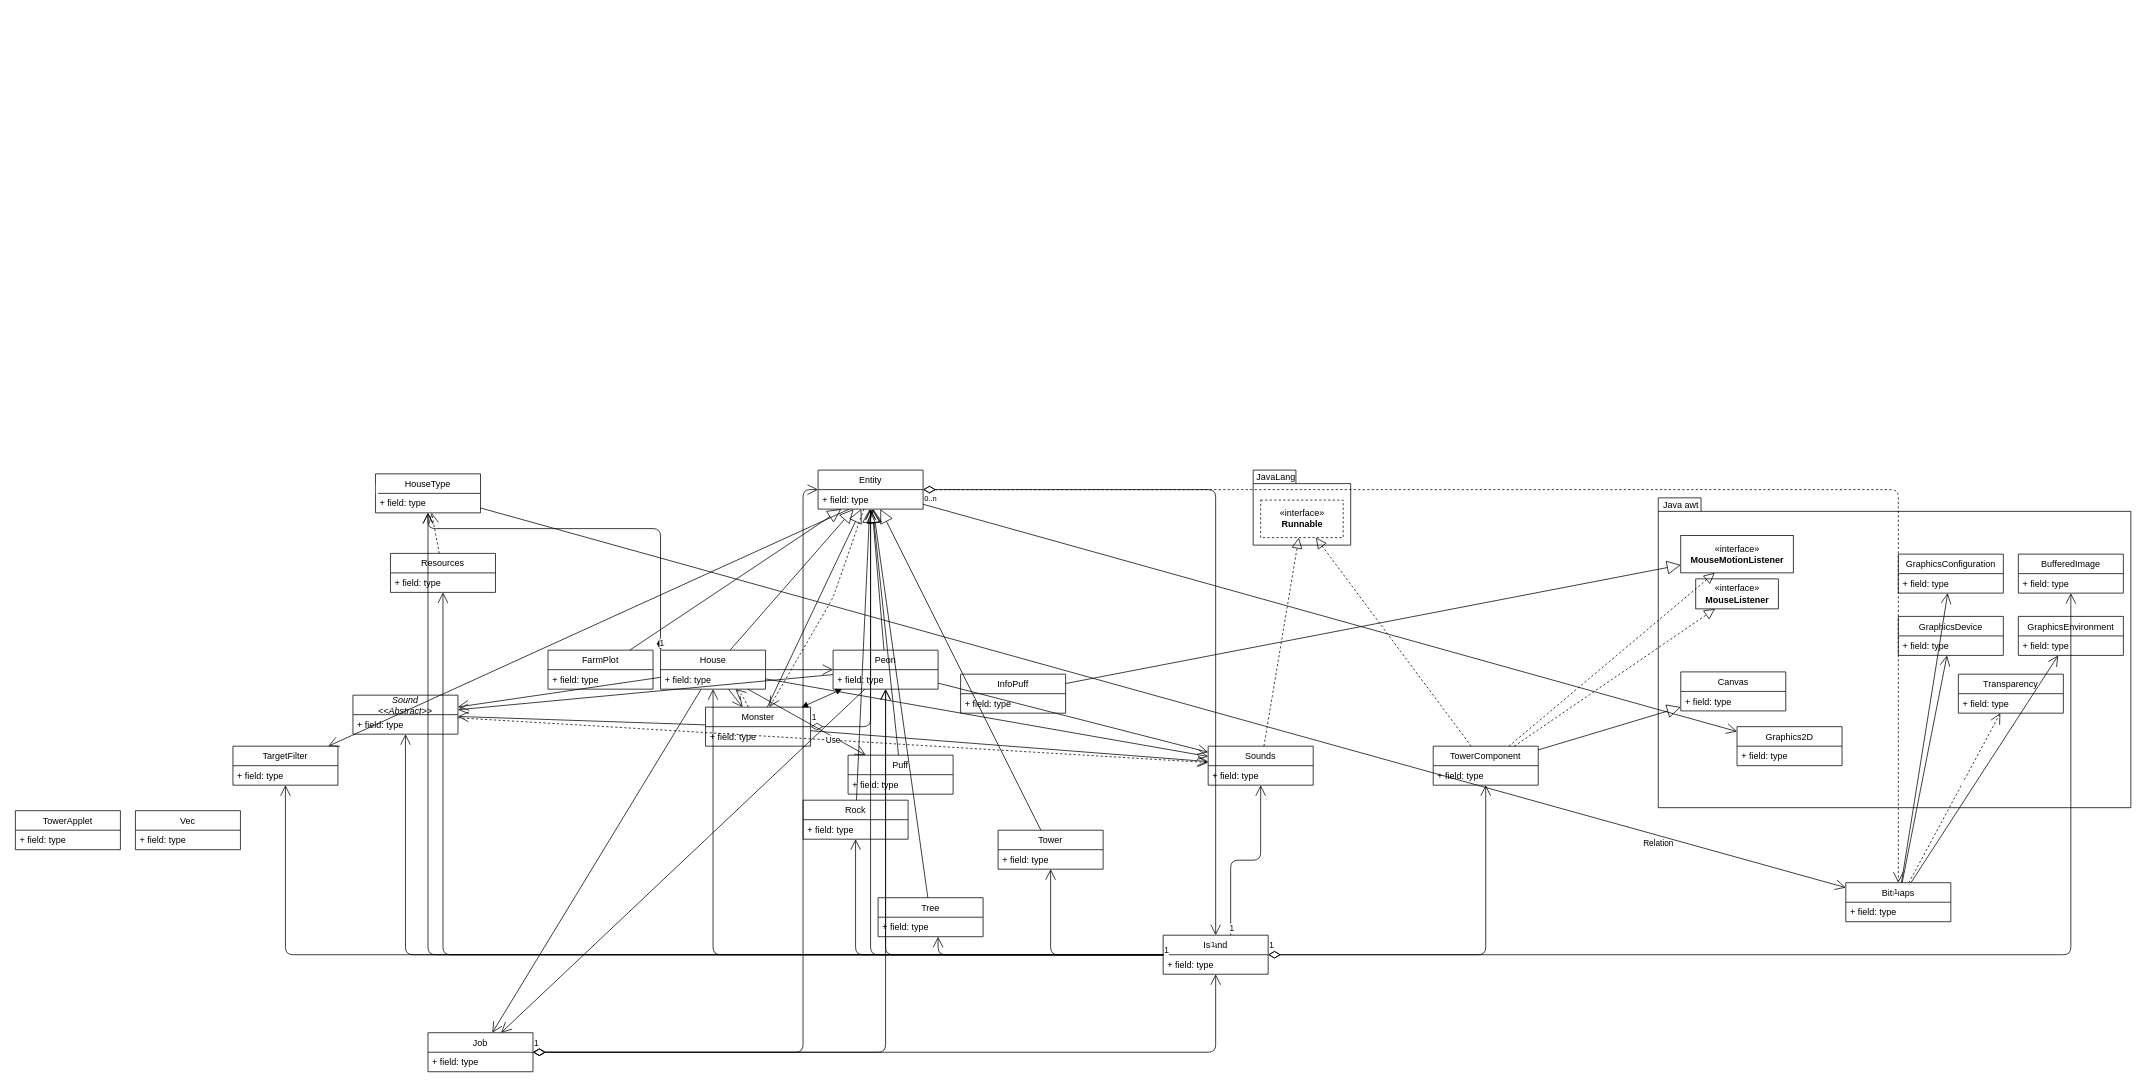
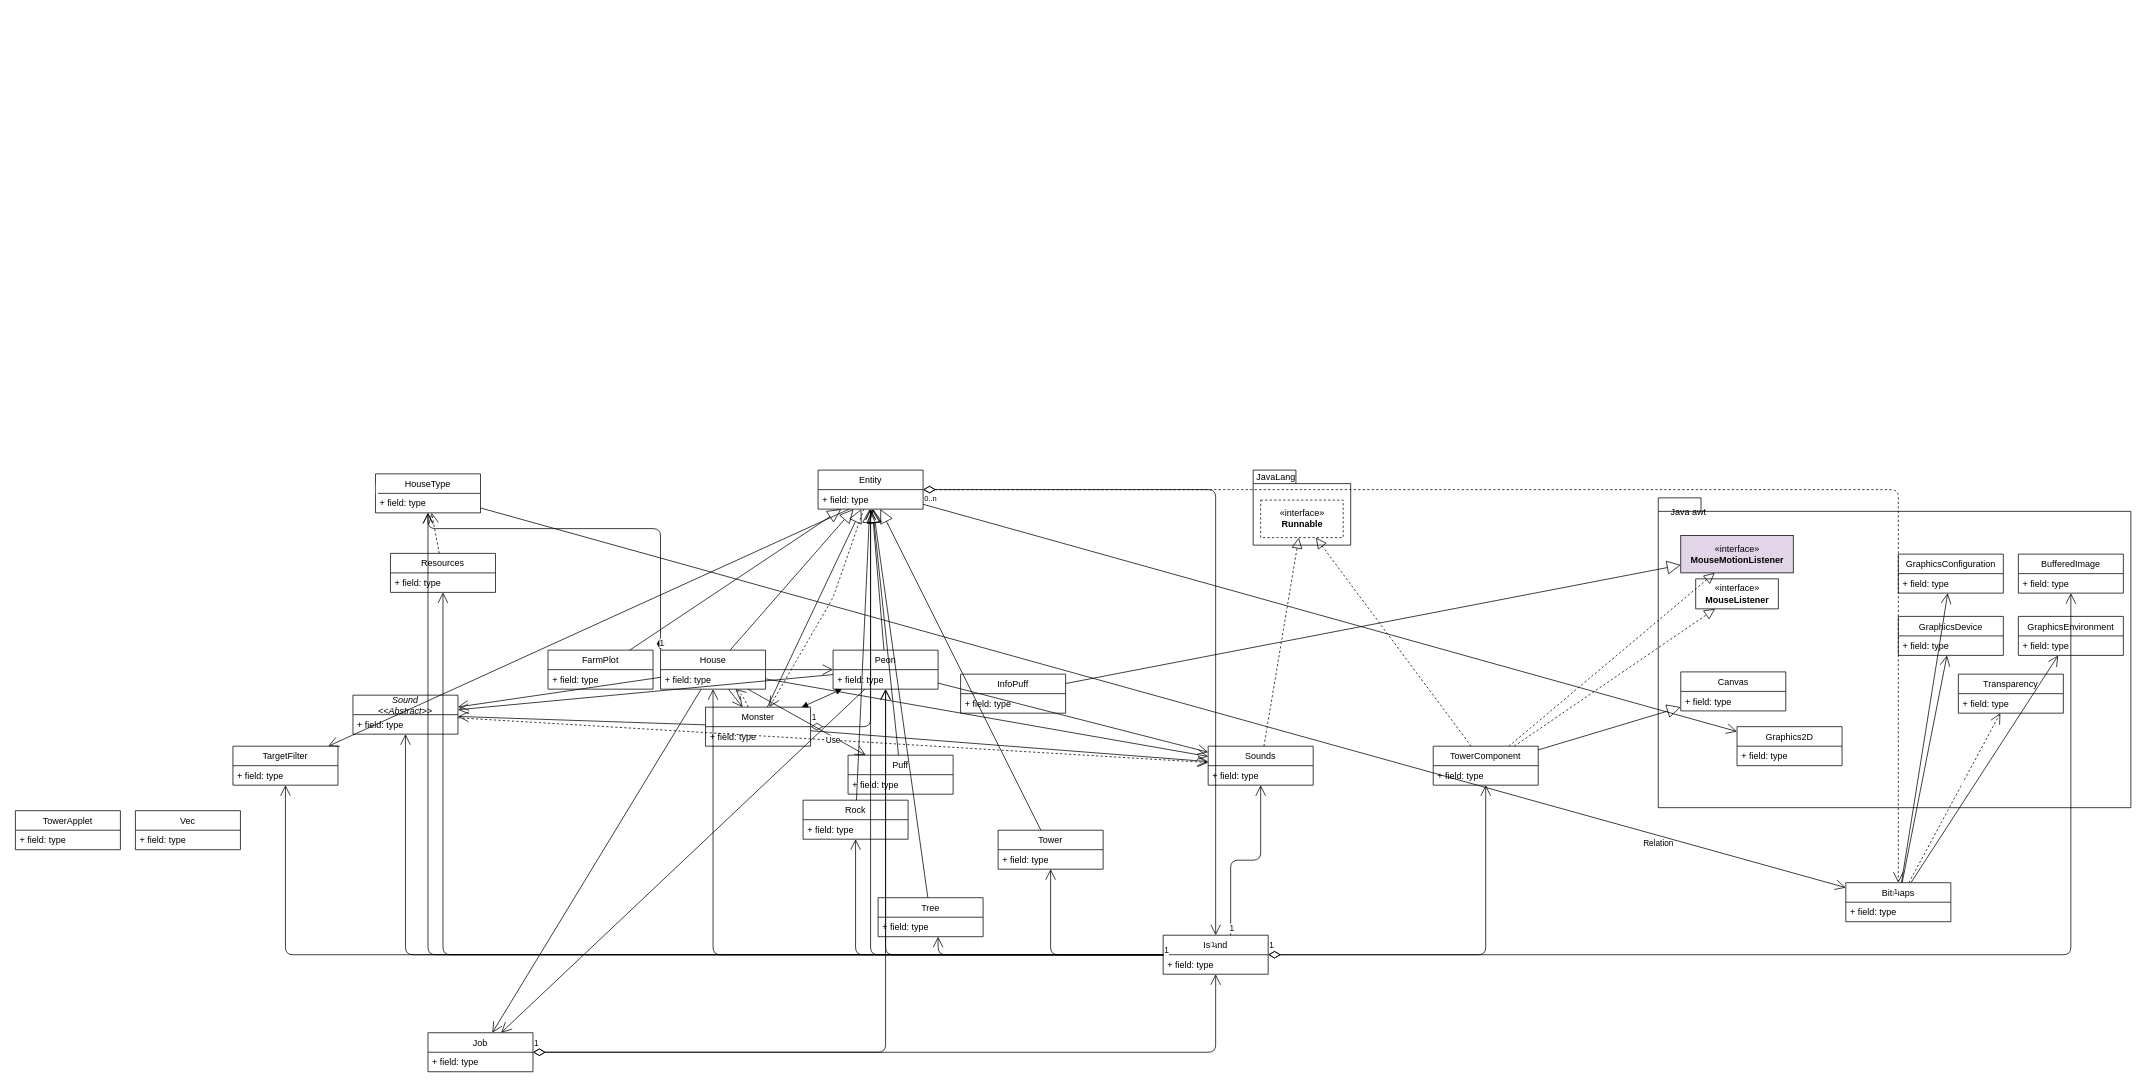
node "Java awt": moved (1680, 505) -> (1688, 513)
node "«interface» MouseMotionListener": fillcolor #ffffff -> #e1d5e7
edge "Entity" -- "Job": removed, label "1"
